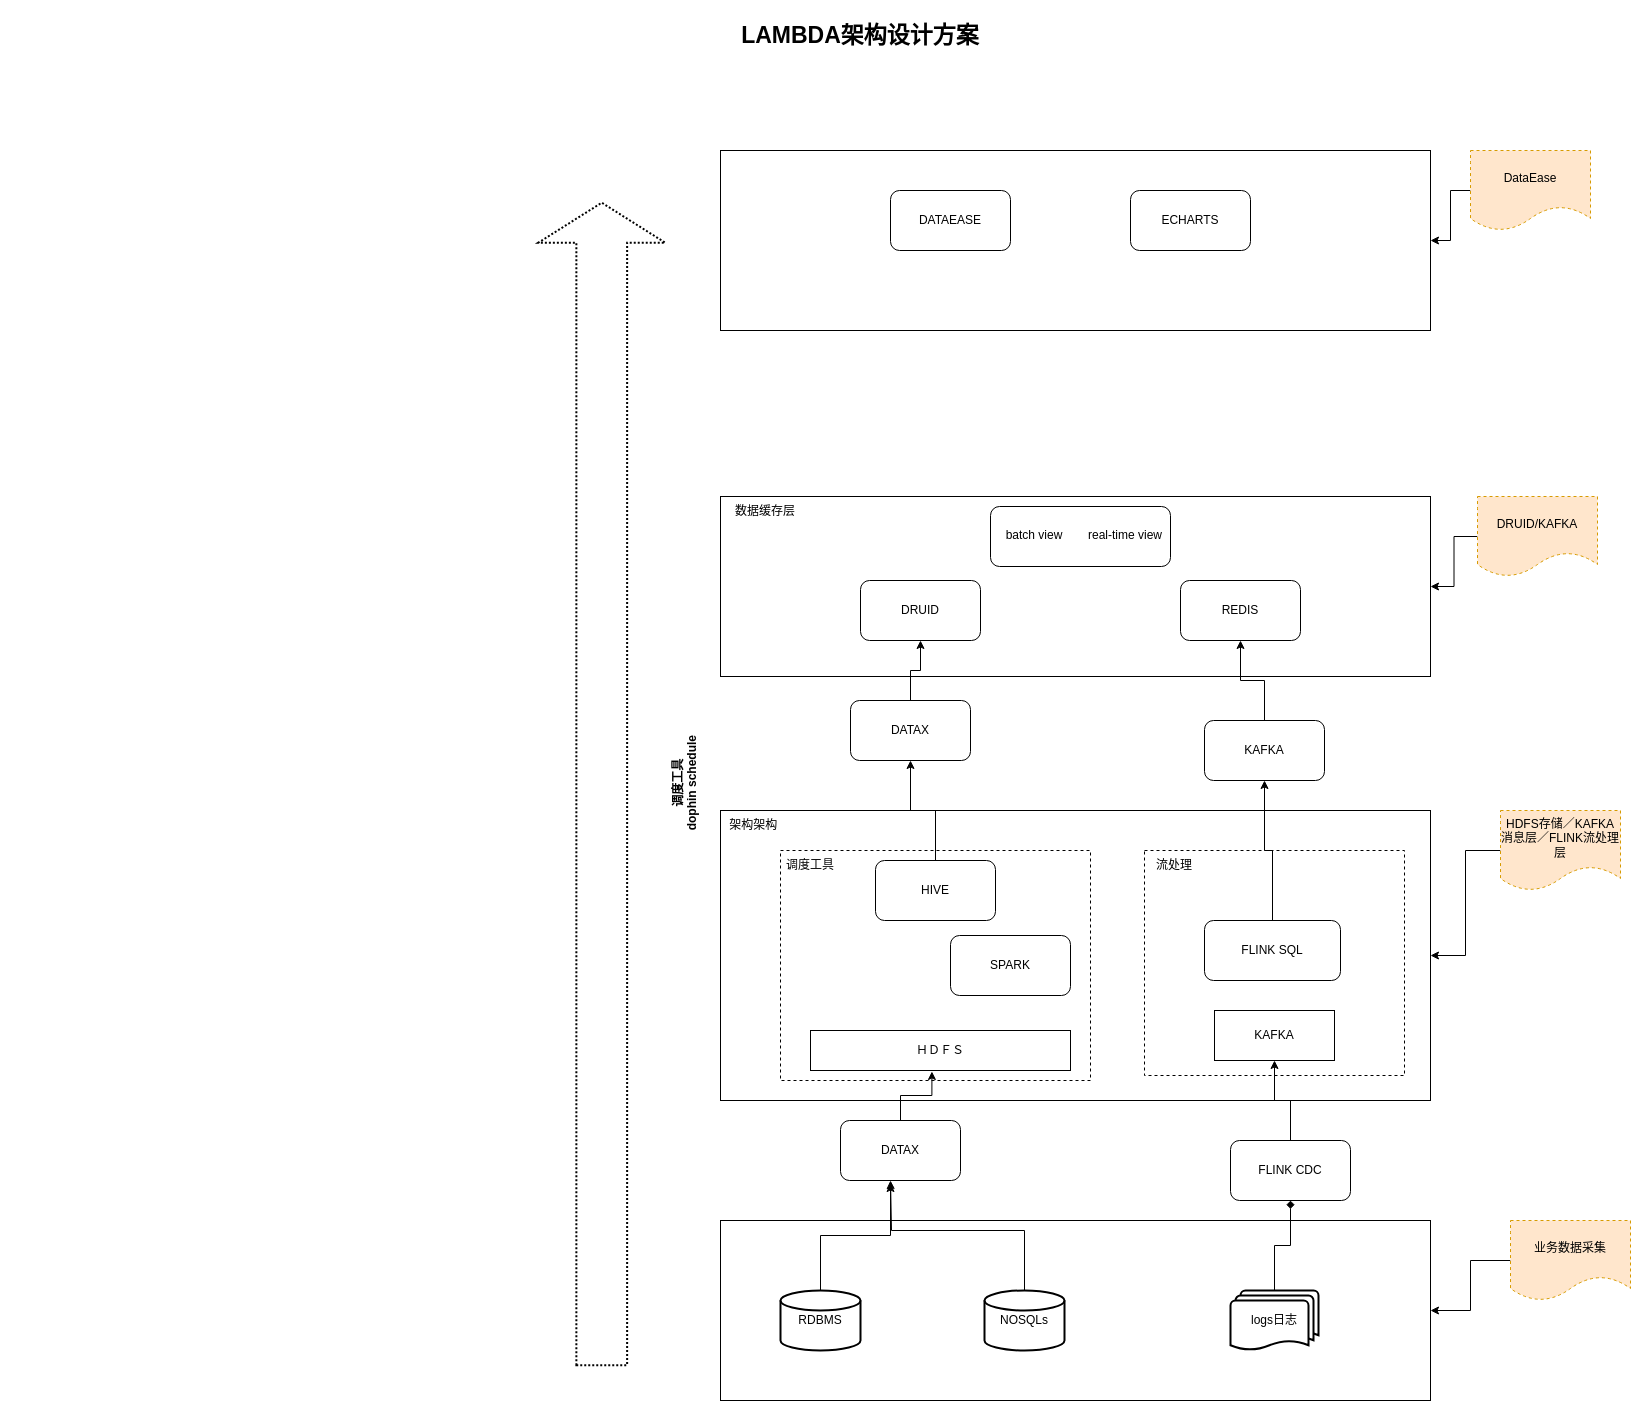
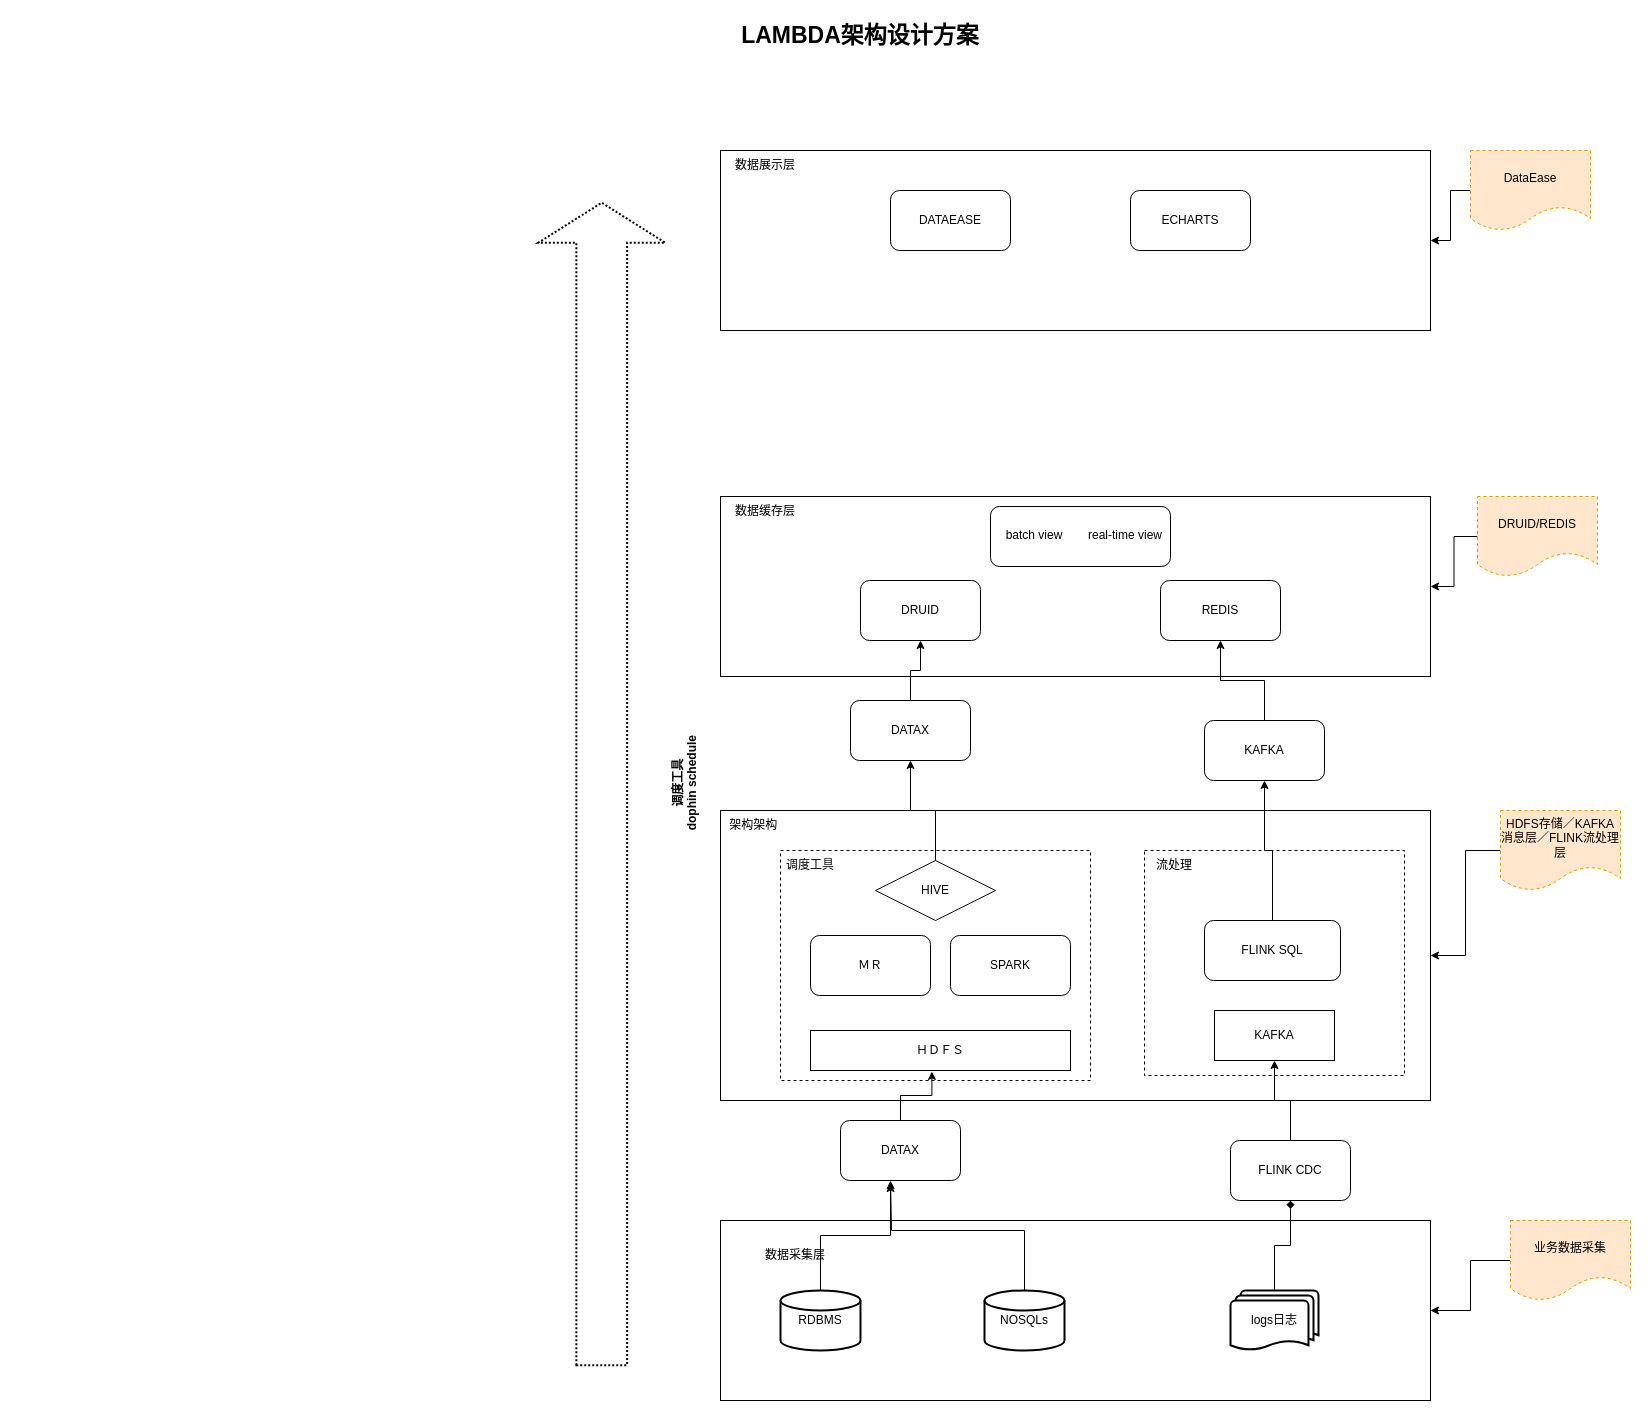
node "数据展示层": added
node "DRUID/KAFKA": label "DRUID/KAFKA" -> "DRUID/REDIS"
node "REDIS": moved (1241, 611) -> (1221, 611)
node "HIVE": shape rounded rectangle -> diamond
node "ＭＲ": added
node "数据采集层": added
